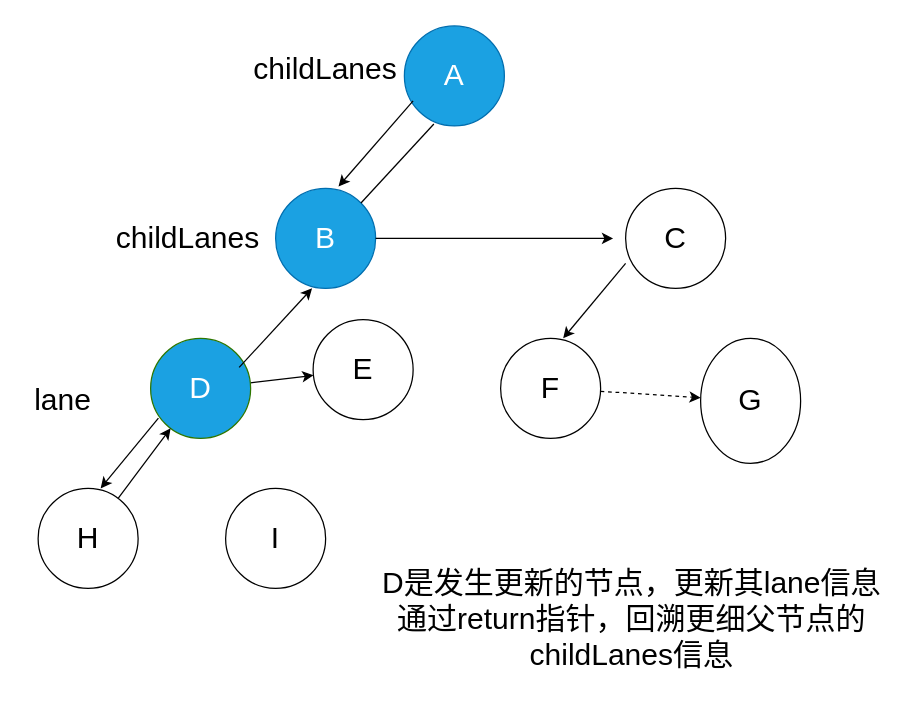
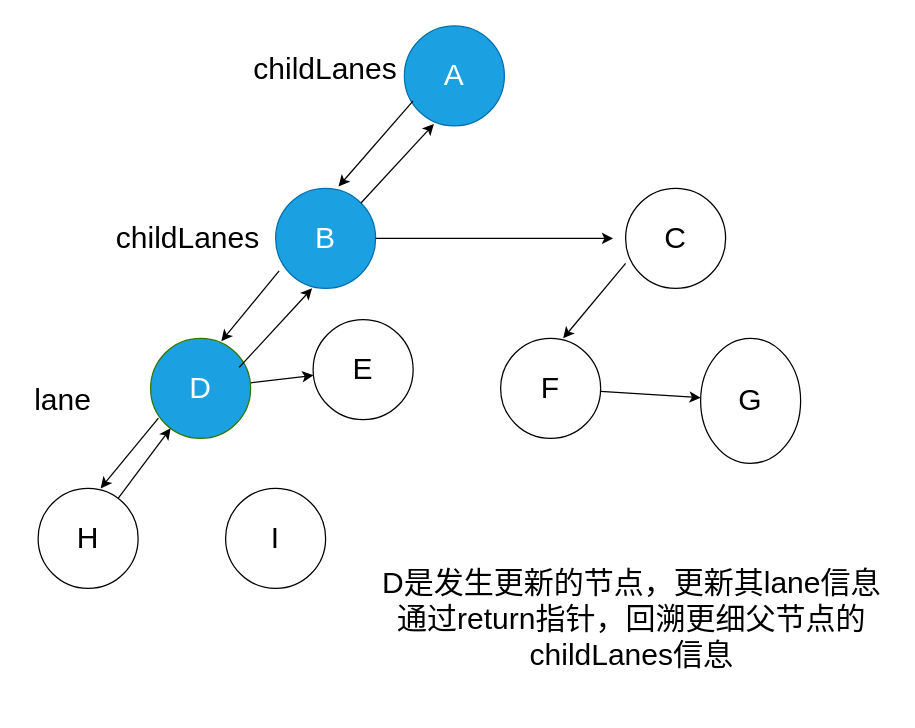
edge "A" -- "B": arrowhead none -> classic
edge "B" -> "D": added
edge "F" -> "G": style dashed -> solid
